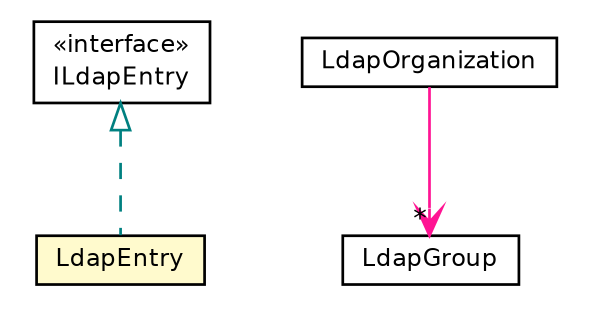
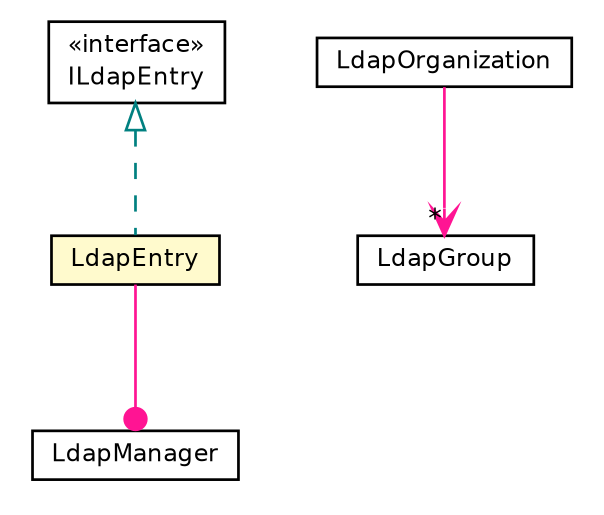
node "LdapManager": added
